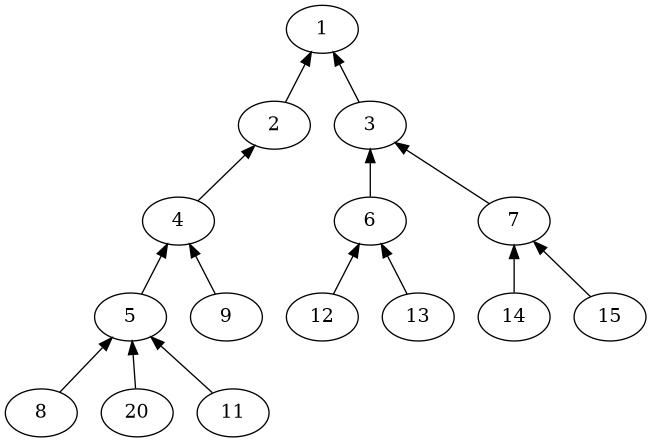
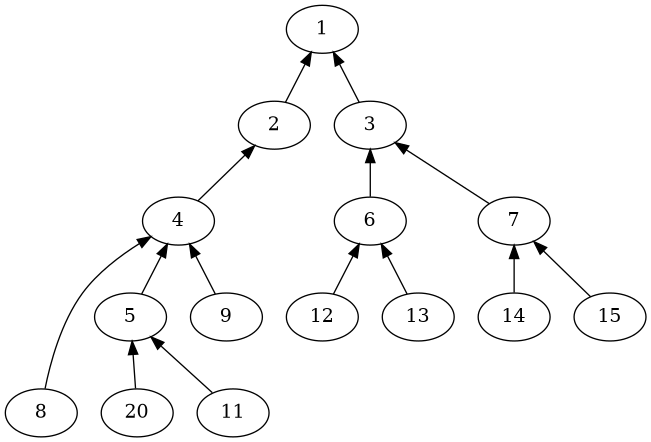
edge "8" -> "5": now "8" -> "4"
